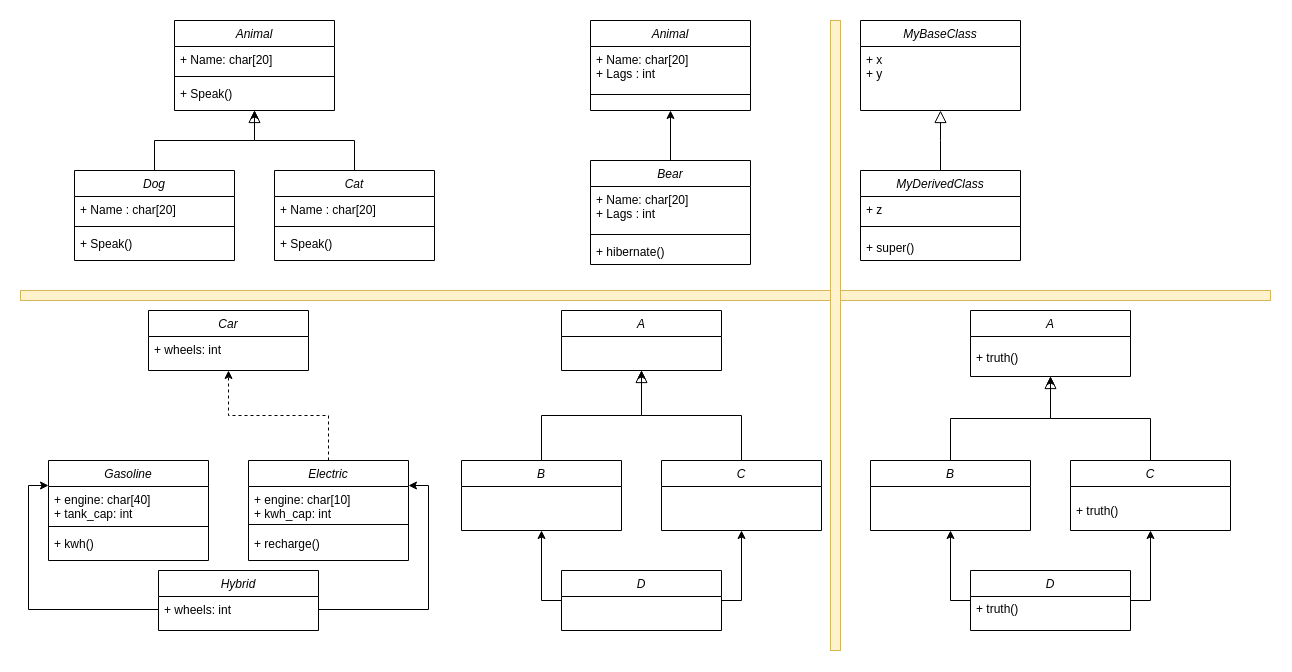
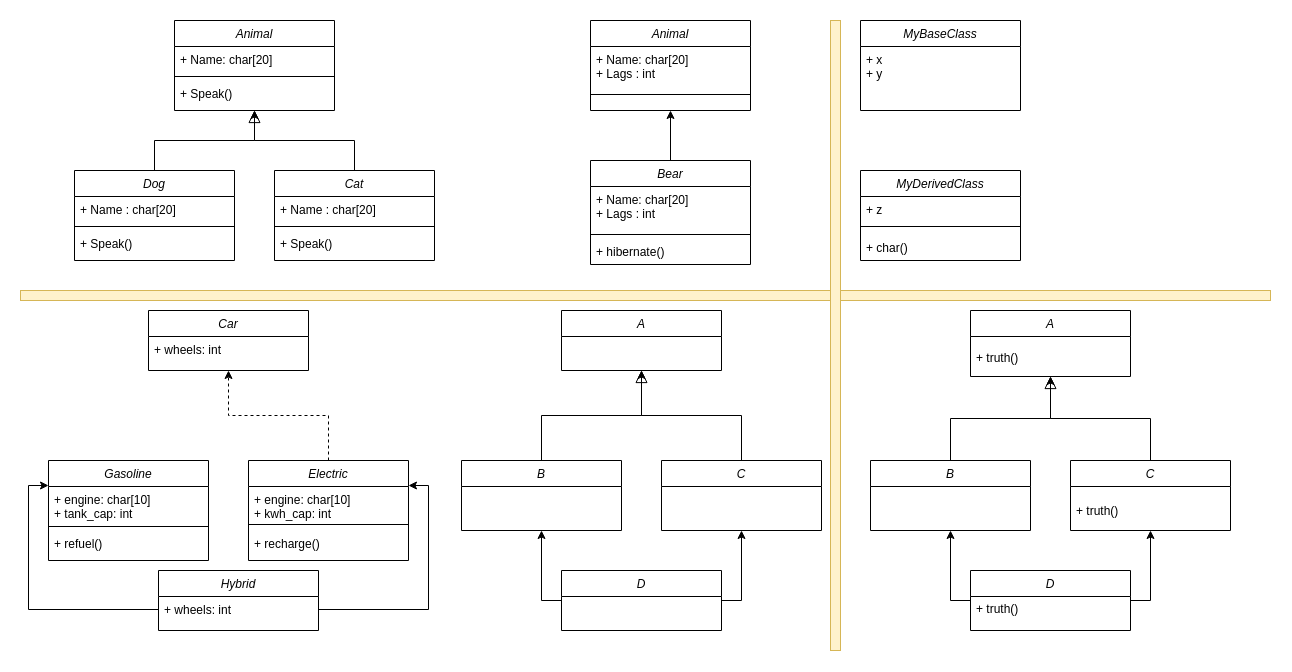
edge "MyDerivedClass" -> "MyBaseClass": removed
node "+ super()": label "+ super()" -> "+ char()"
node "+ engine: char[40] + tank_cap: int": label "+ engine: char[40] + tank_cap: int" -> "+ engine: char[10] + tank_cap: int"
node "+ kwh()": label "+ kwh()" -> "+ refuel()"
